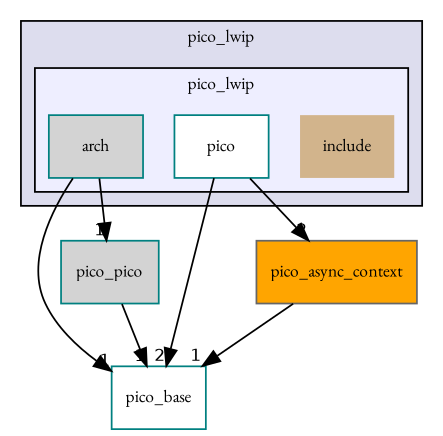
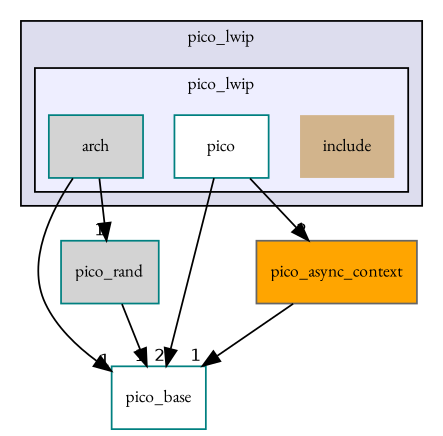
node "pico_pico": label "pico_pico" -> "pico_rand"
